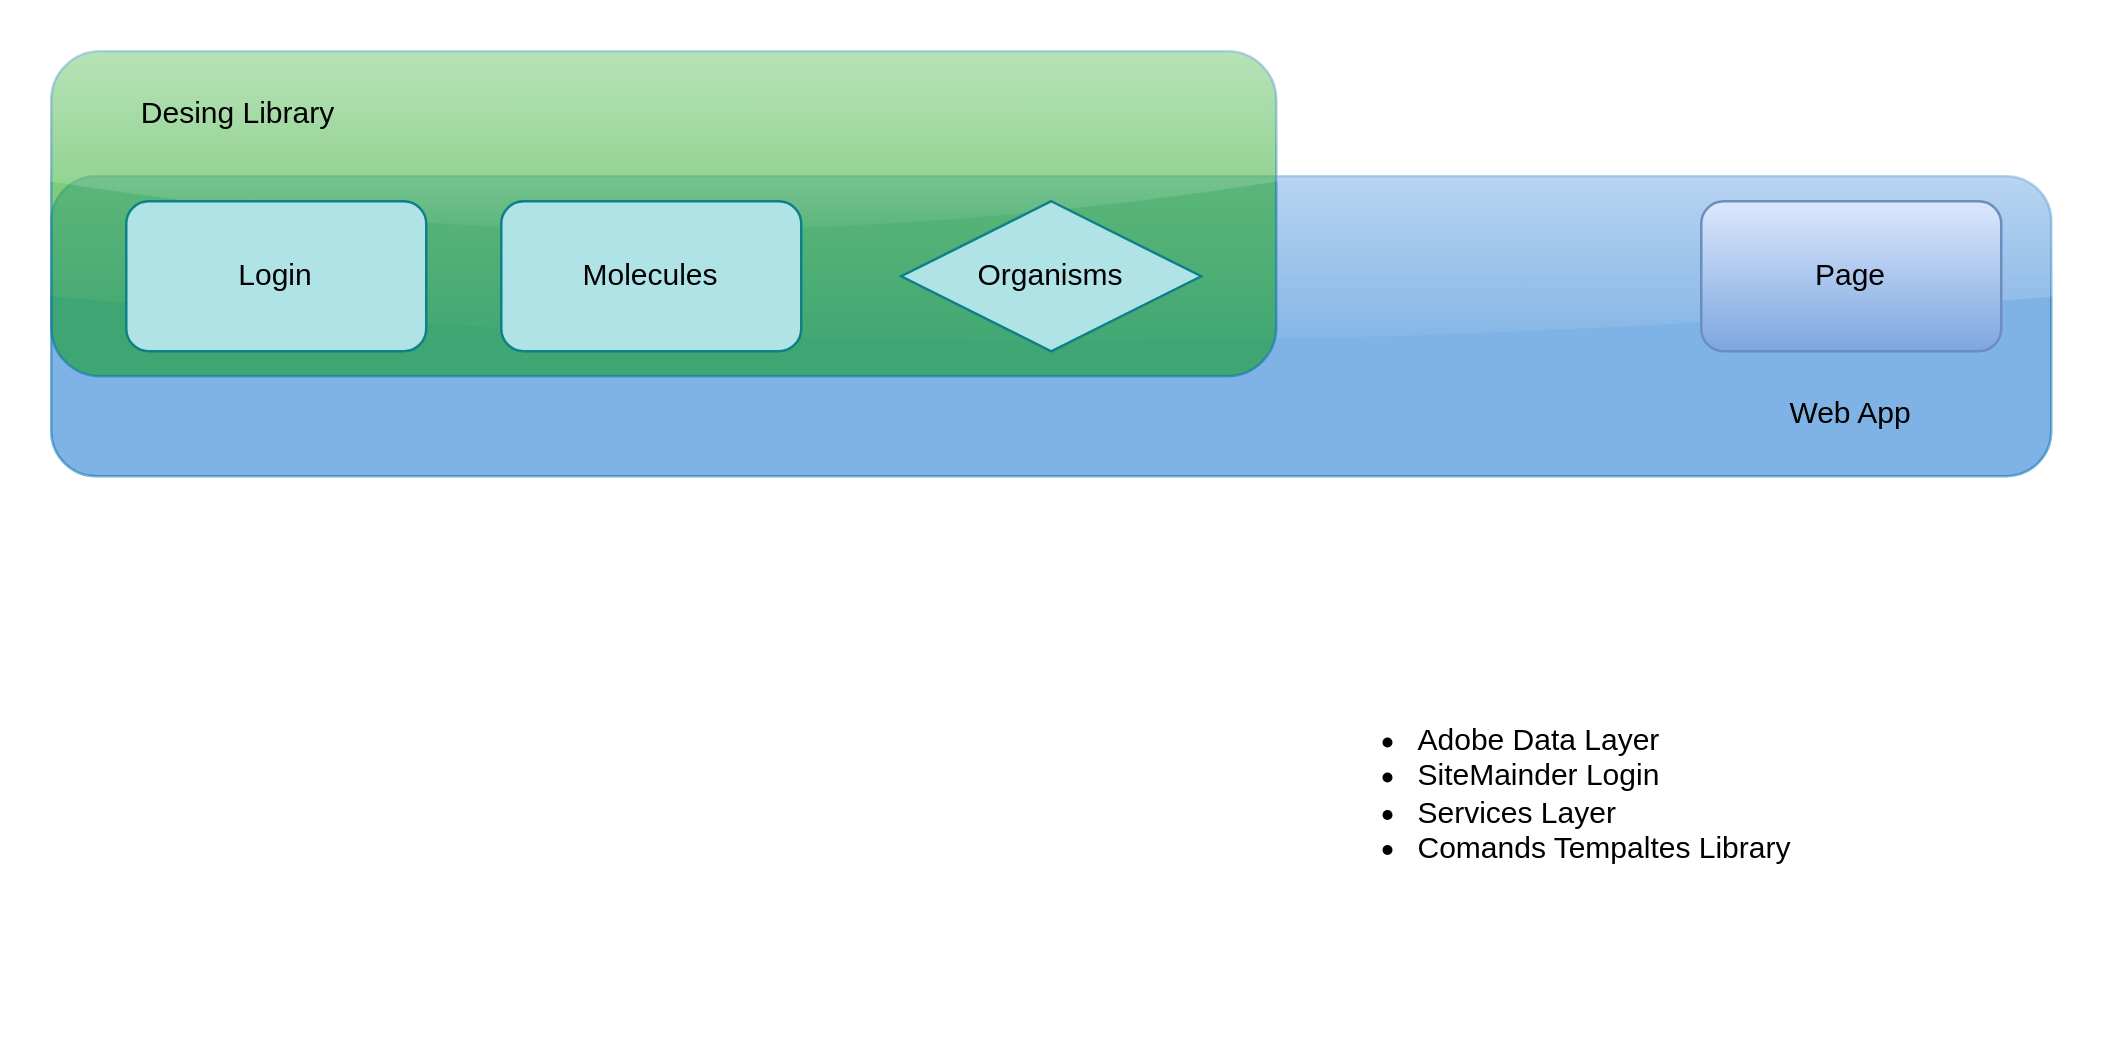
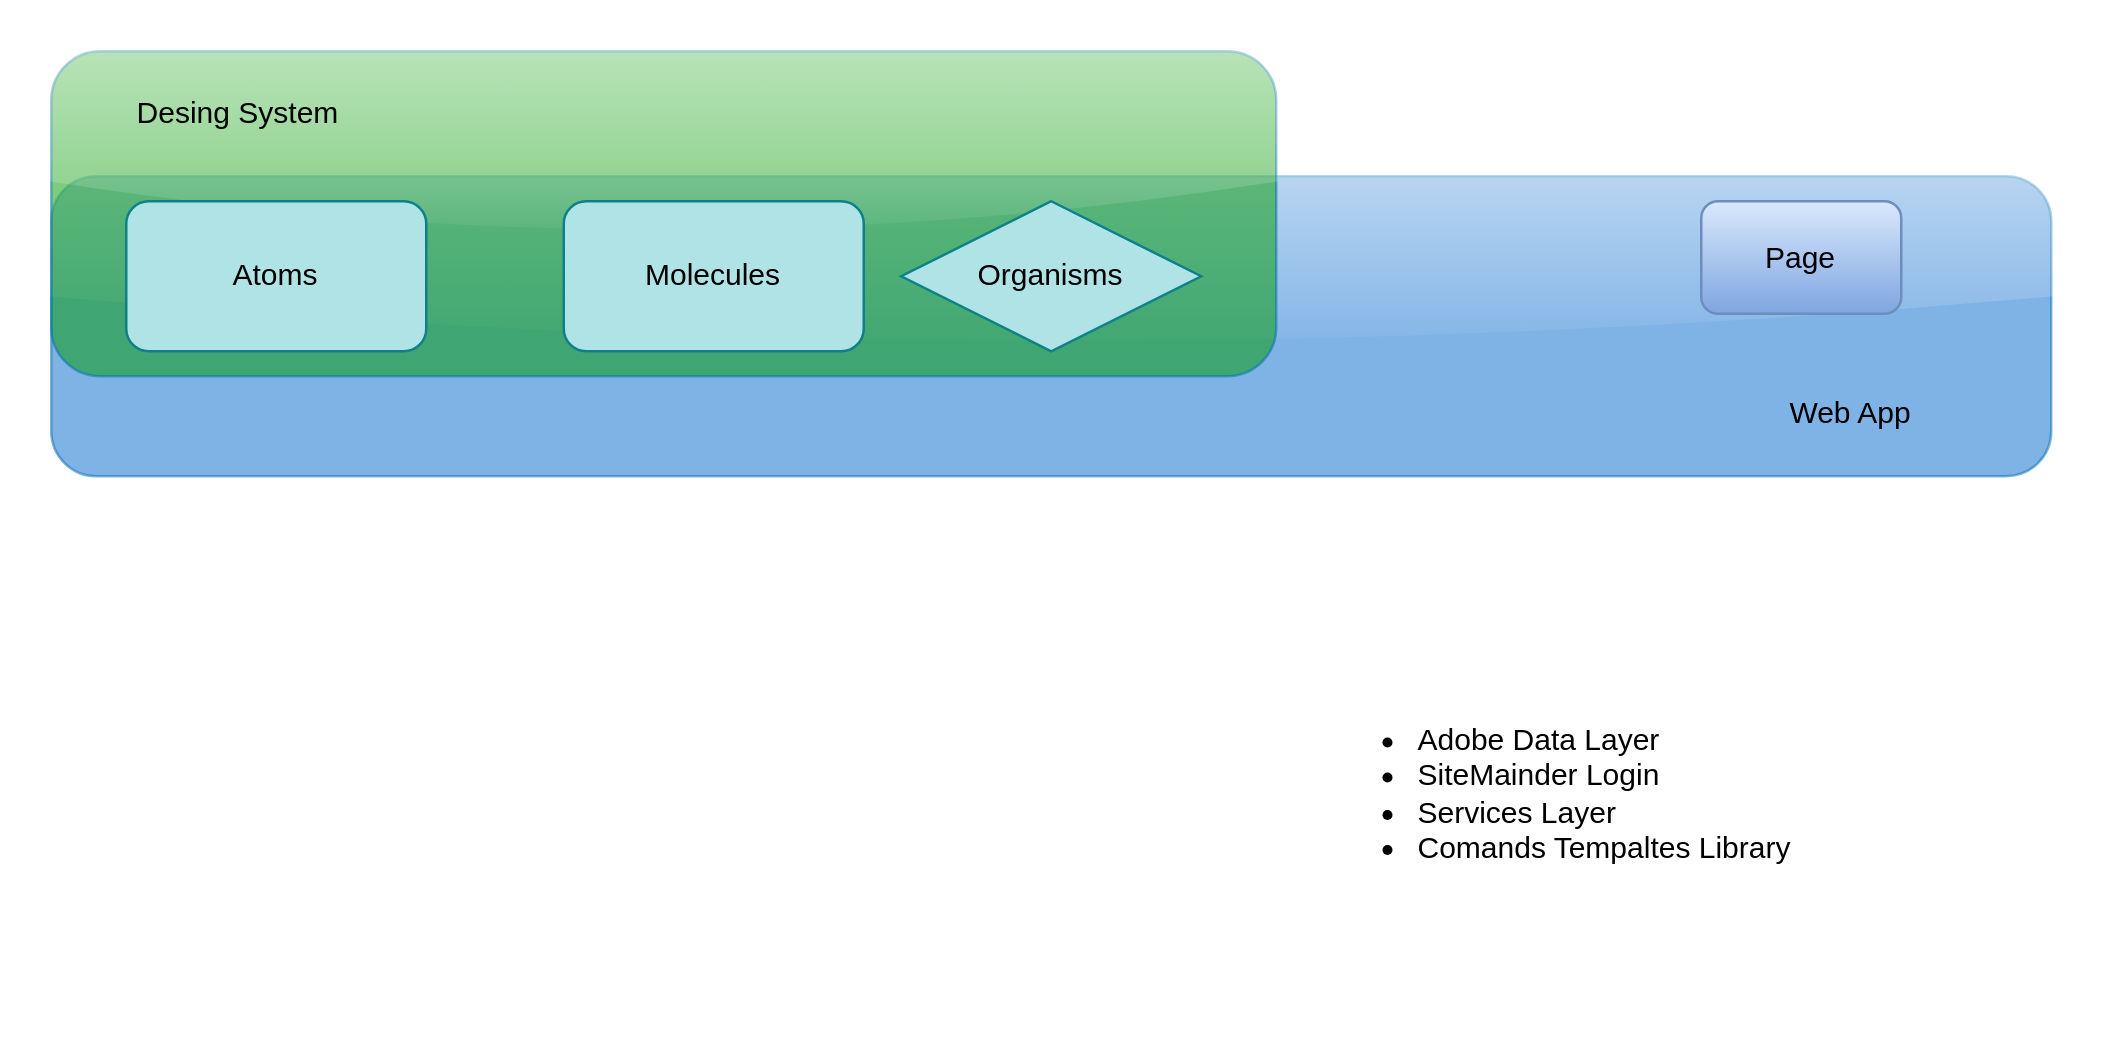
node "Desing Library": label "Desing Library" -> "Desing System"
node "Login": label "Login" -> "Atoms"
node "Molecules": moved (651, 276) -> (714, 276)
node "Page": size 300x150 -> 200x113
